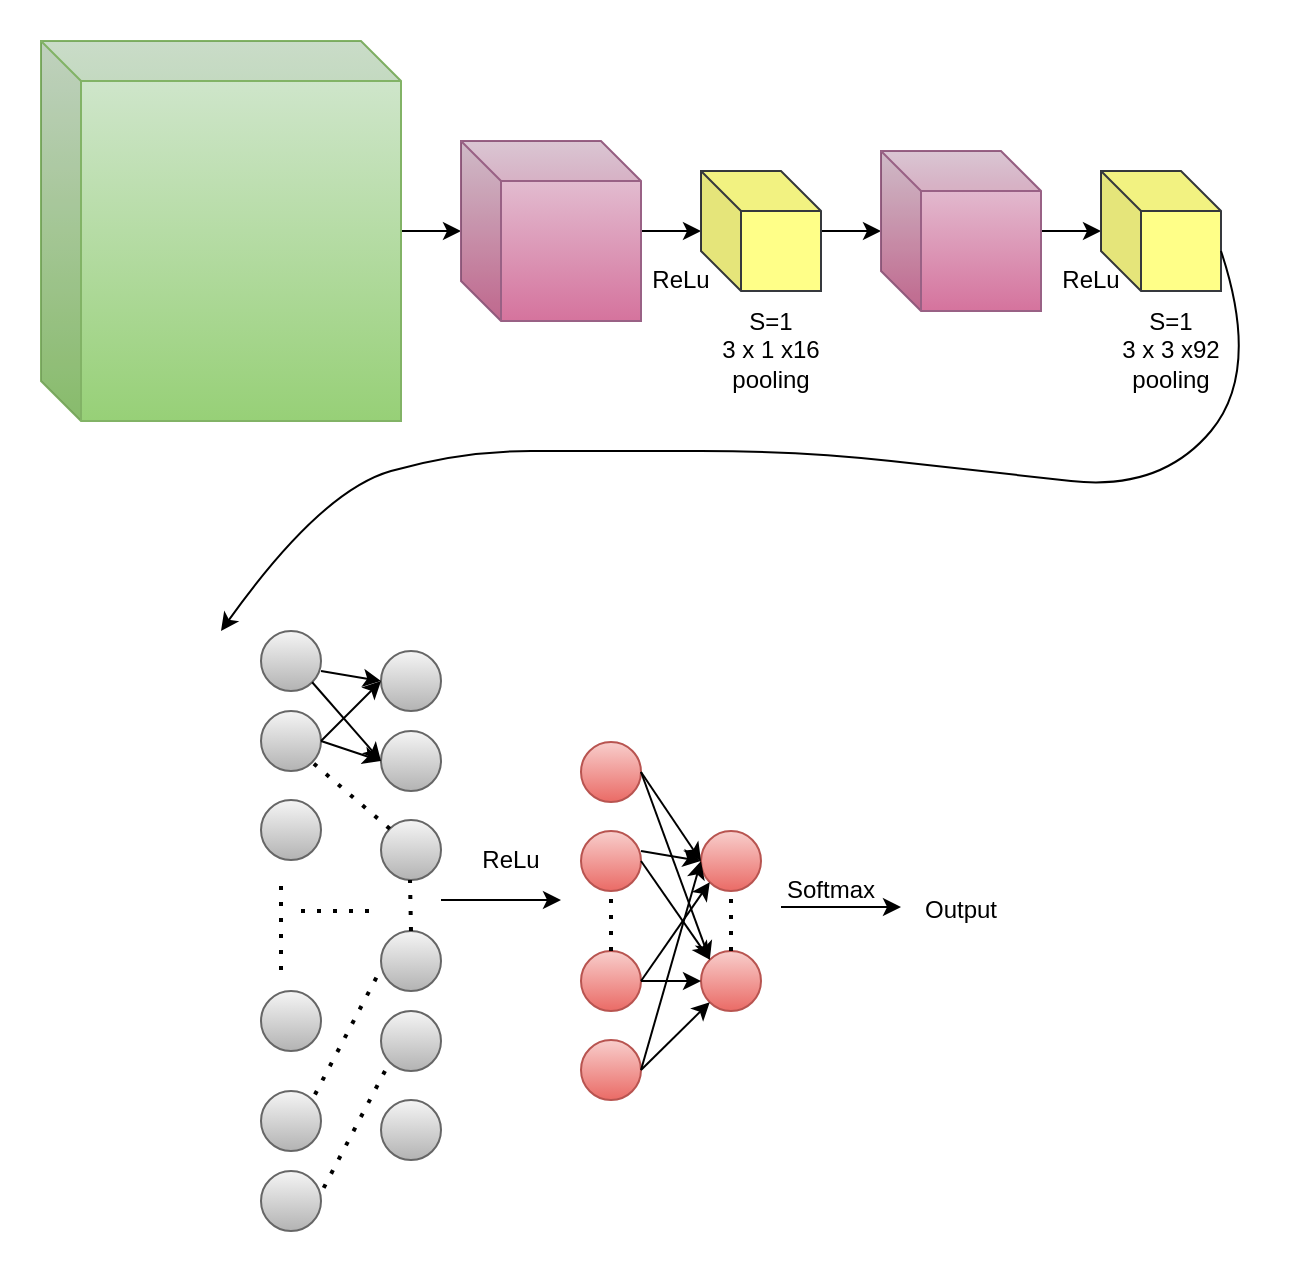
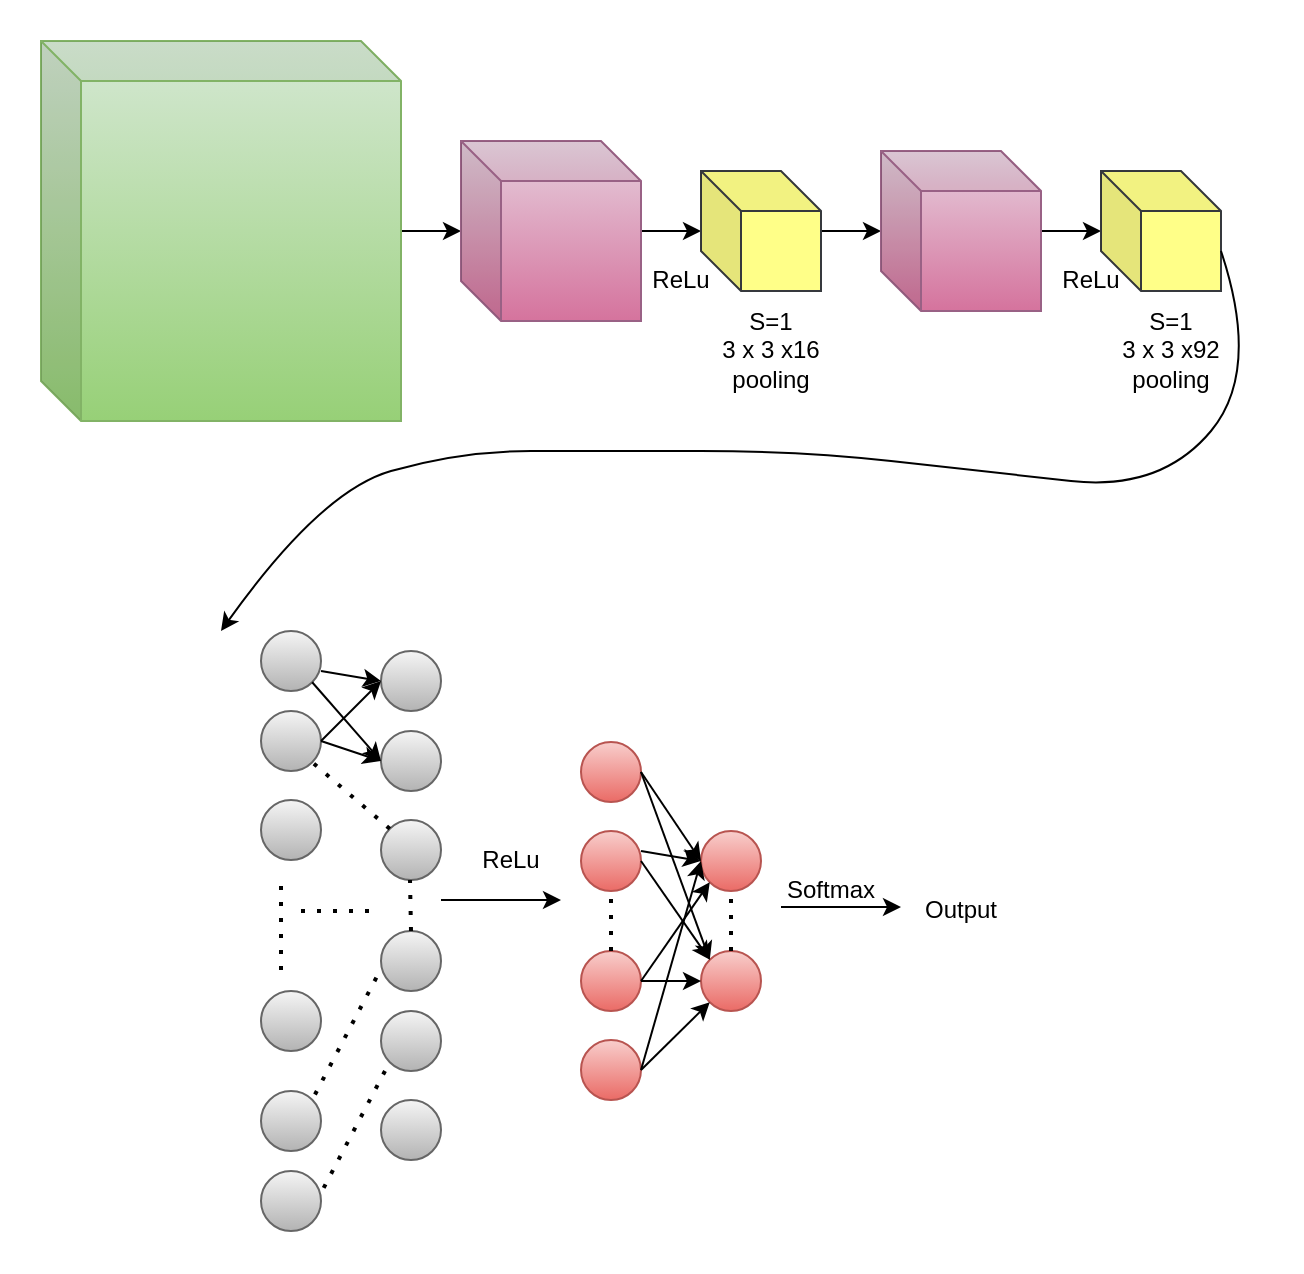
node "S=1 3 x 1 x16 pooling": label "S=1 3 x 1 x16 pooling" -> "S=1 3 x 3 x16 pooling"
